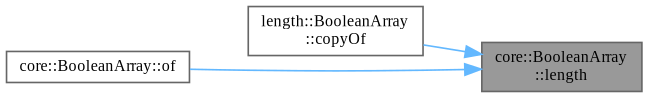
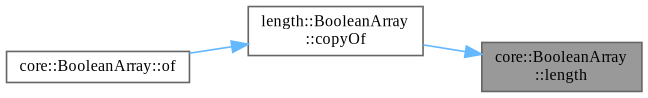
edge "core::BooleanArray::of" -> "core::BooleanArray ::length": now "core::BooleanArray::of" -> "length::BooleanArray ::copyOf"
